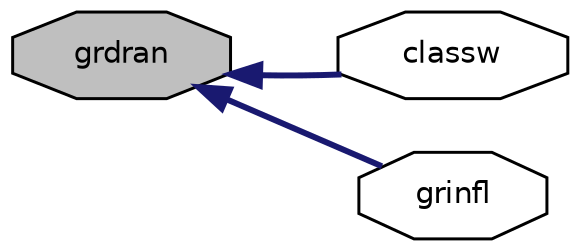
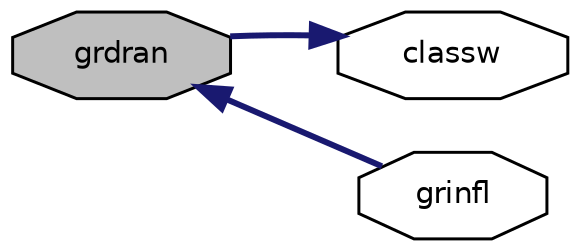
edge "classw" -> "grdran": reversed
